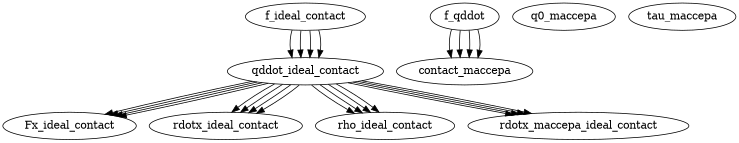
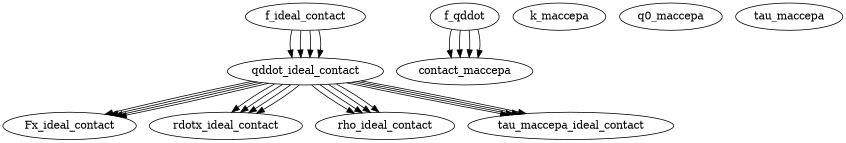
node "k_maccepa": added
node "rdotx_maccepa_ideal_contact": label "rdotx_maccepa_ideal_contact" -> "tau_maccepa_ideal_contact"
